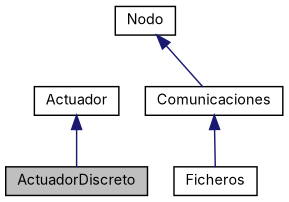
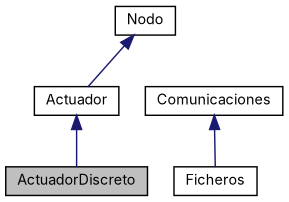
edge "Comunicaciones" -> "Nodo": now "Actuador" -> "Nodo"
